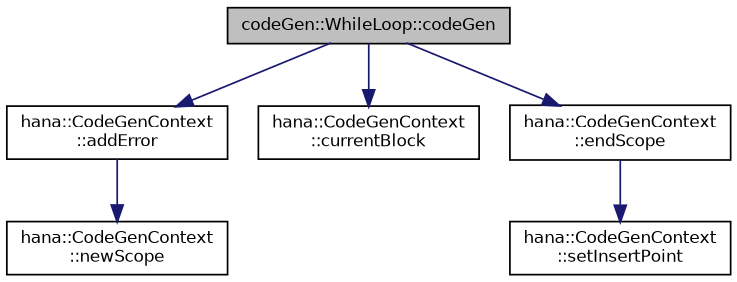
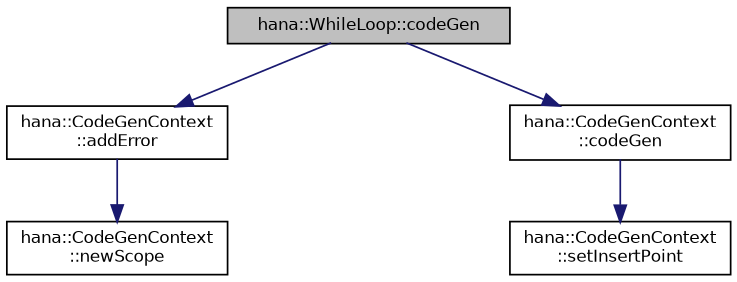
node "codeGen::WhileLoop::codeGen": label "codeGen::WhileLoop::codeGen" -> "hana::WhileLoop::codeGen"
node "hana::CodeGenContext ::currentBlock": removed
node "hana::CodeGenContext ::endScope": label "hana::CodeGenContext ::endScope" -> "hana::CodeGenContext ::codeGen"
